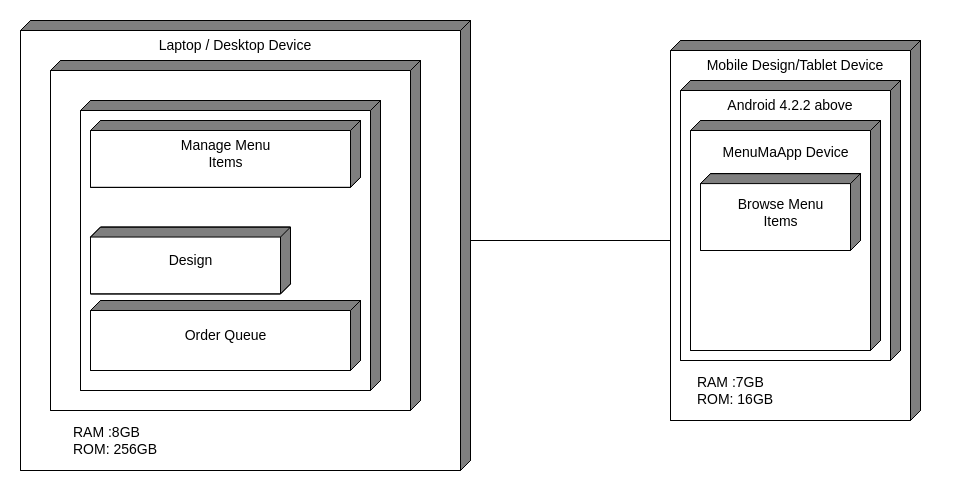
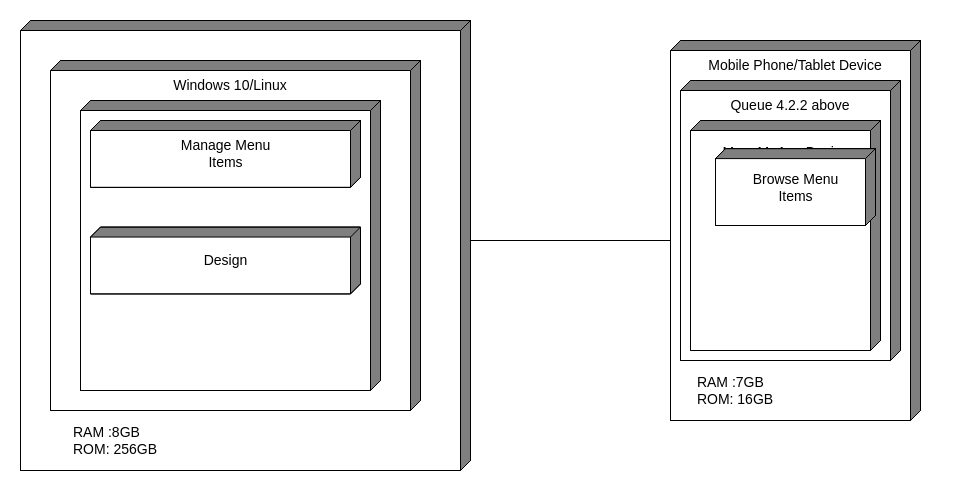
node "Laptop / Desktop Device": removed
node "Mobile Design/Tablet Device": label "Mobile Design/Tablet Device" -> "Mobile Phone/Tablet Device"
node "Windows 10/Linux": added
node "Android 4.2.2 above": label "Android 4.2.2 above" -> "Queue 4.2.2 above"
node "MenuMaApp Tablet": label "MenuMaApp Tablet" -> "MenuMaApp Manage"
node "Browse Menu Items": moved (781, 212) -> (796, 187)
node "Design": size 200x67 -> 270x67
node "Order Queue": removed
